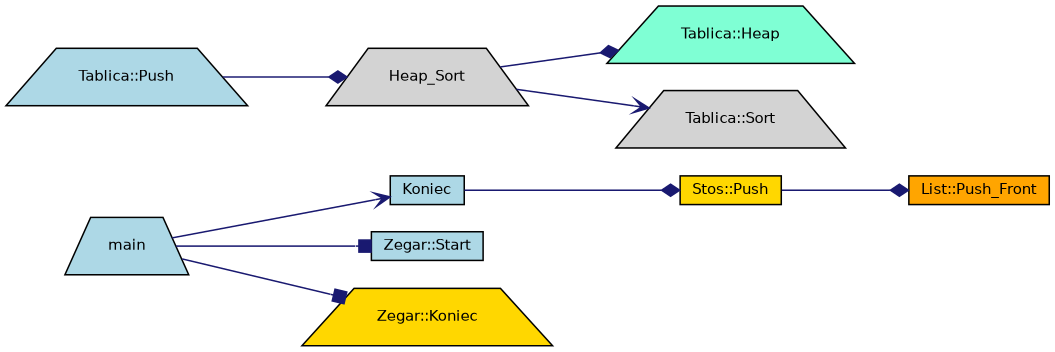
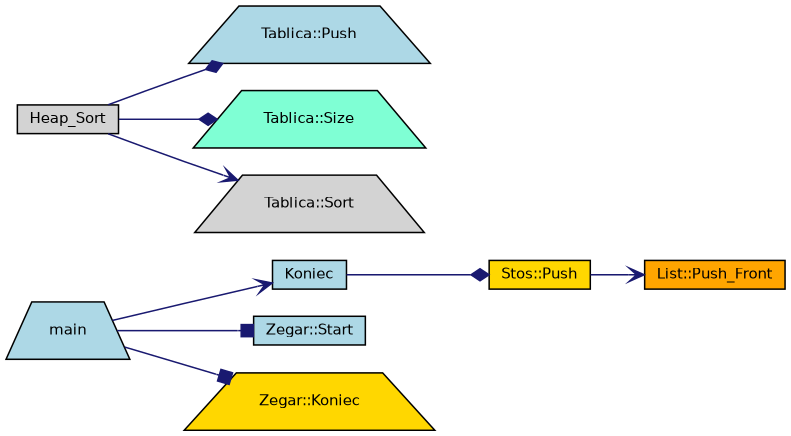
node "Tablica::Heap": label "Tablica::Heap" -> "Tablica::Size"
edge "Tablica::Push" -> "Heap_Sort": reversed
node "Heap_Sort": shape trapezium -> box
edge "Stos::Push" -> "List::Push_Front": arrowhead diamond -> vee
